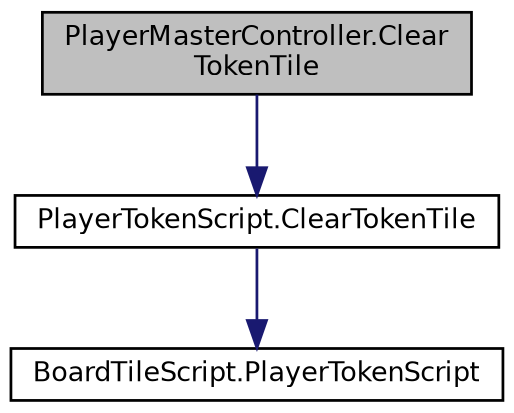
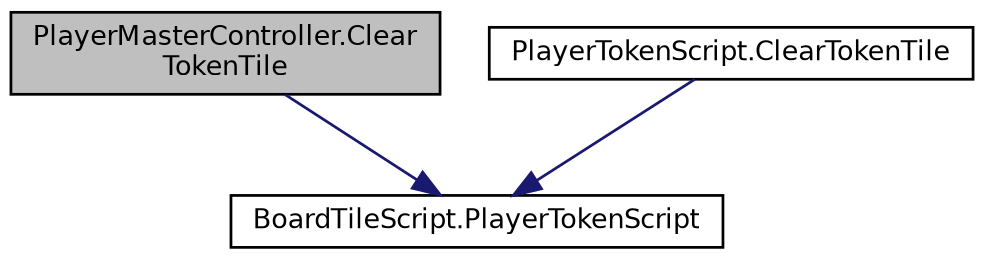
edge "PlayerMasterController.Clear TokenTile" -> "PlayerTokenScript.ClearTokenTile": now "PlayerMasterController.Clear TokenTile" -> "BoardTileScript.PlayerTokenScript"
